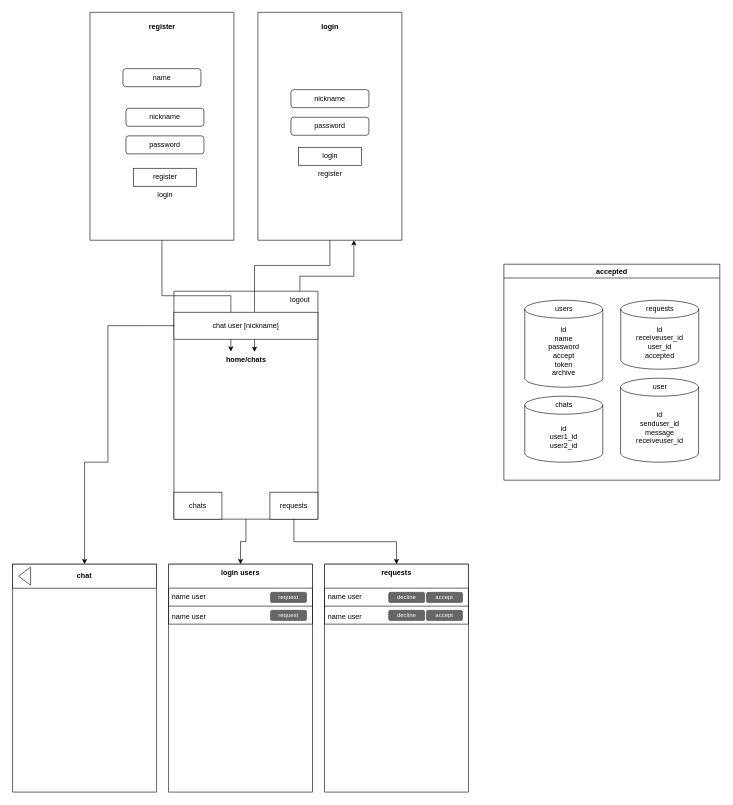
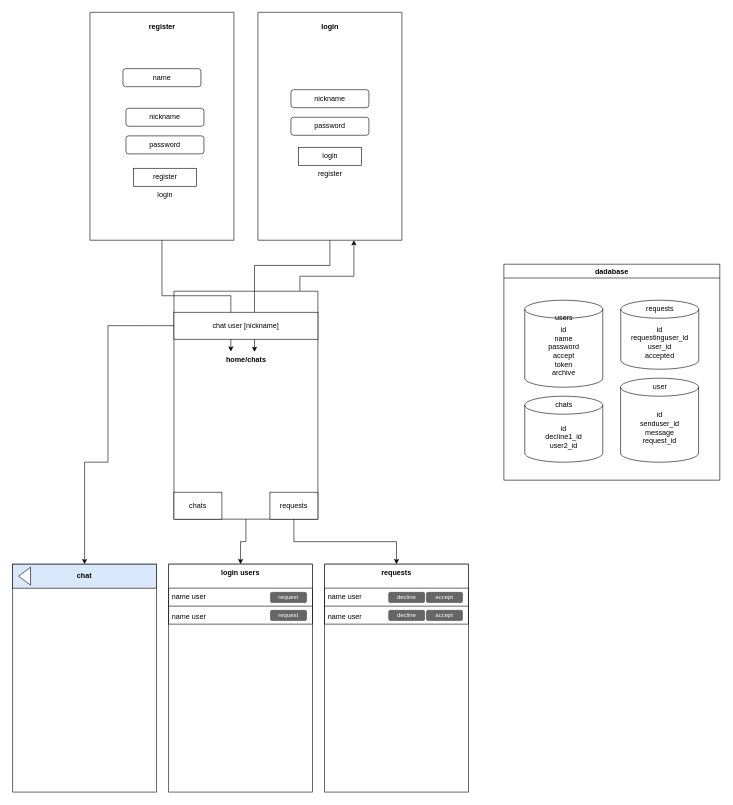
node "accepted": label "accepted" -> "dadabase"
node "logout": removed
node "users": moved (564, 309) -> (564, 318)
node "id receiveuser_id user_id accepted": label "id receiveuser_id user_id accepted" -> "id requestinguser_id user_id accepted"
node "id senduser_id message receiveuser_id": label "id senduser_id message receiveuser_id" -> "id senduser_id message request_id"
node "id user1_id user2_id": label "id user1_id user2_id" -> "id decline1_id user2_id"
node "chat": fillcolor #ffffff -> #dae8fc
